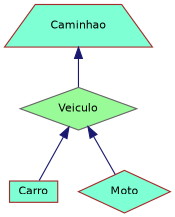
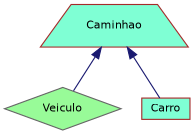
edge "Carro" -> "Veiculo": now "Carro" -> "Caminhao"
node "Moto": removed
